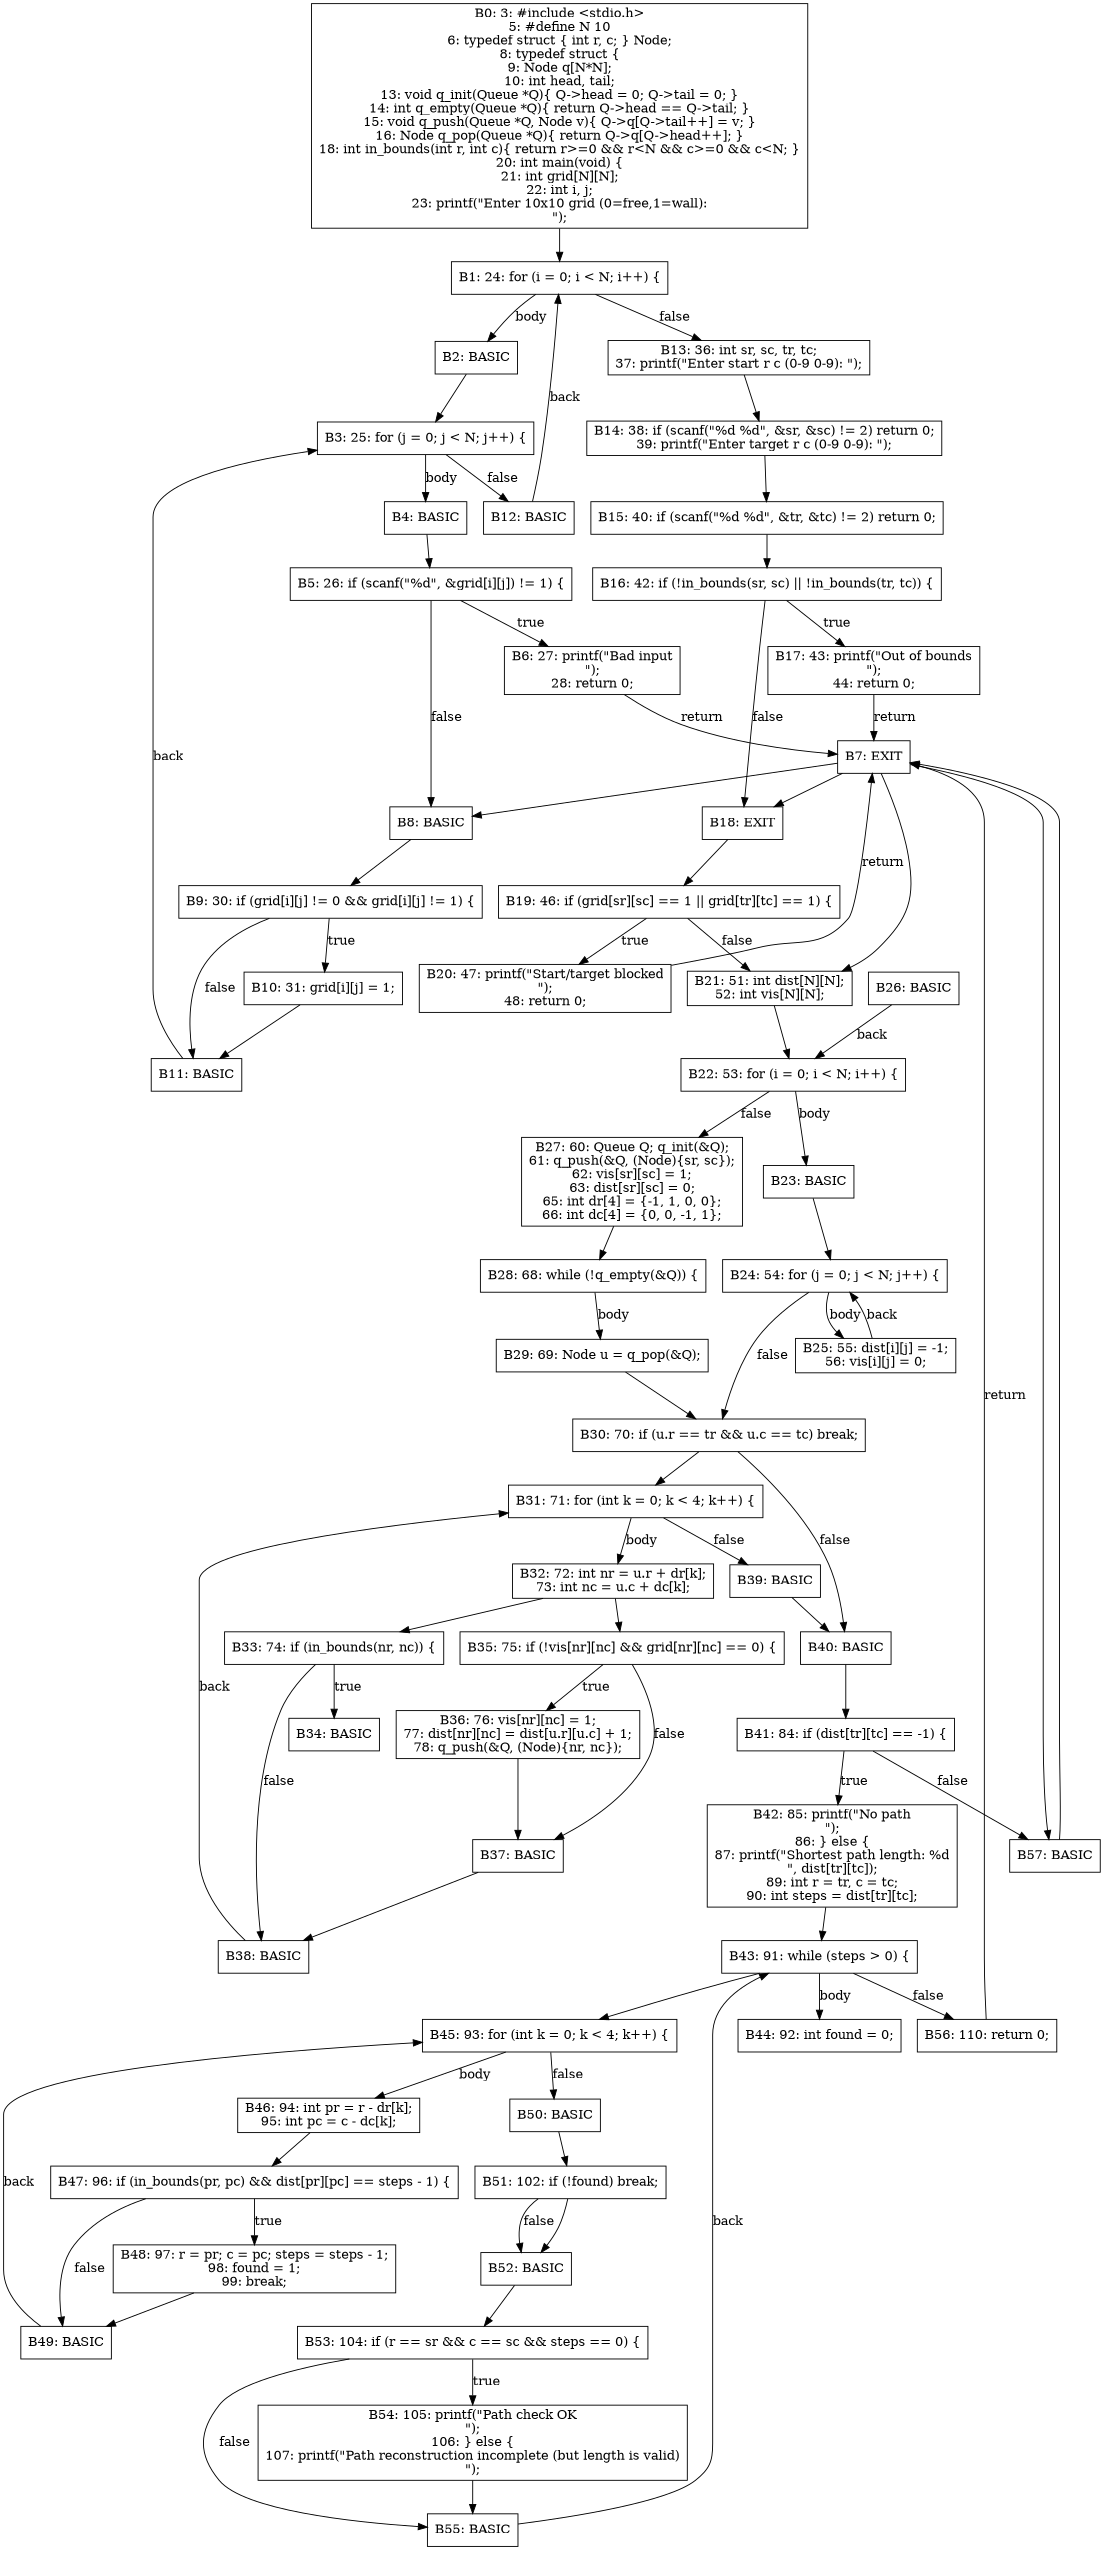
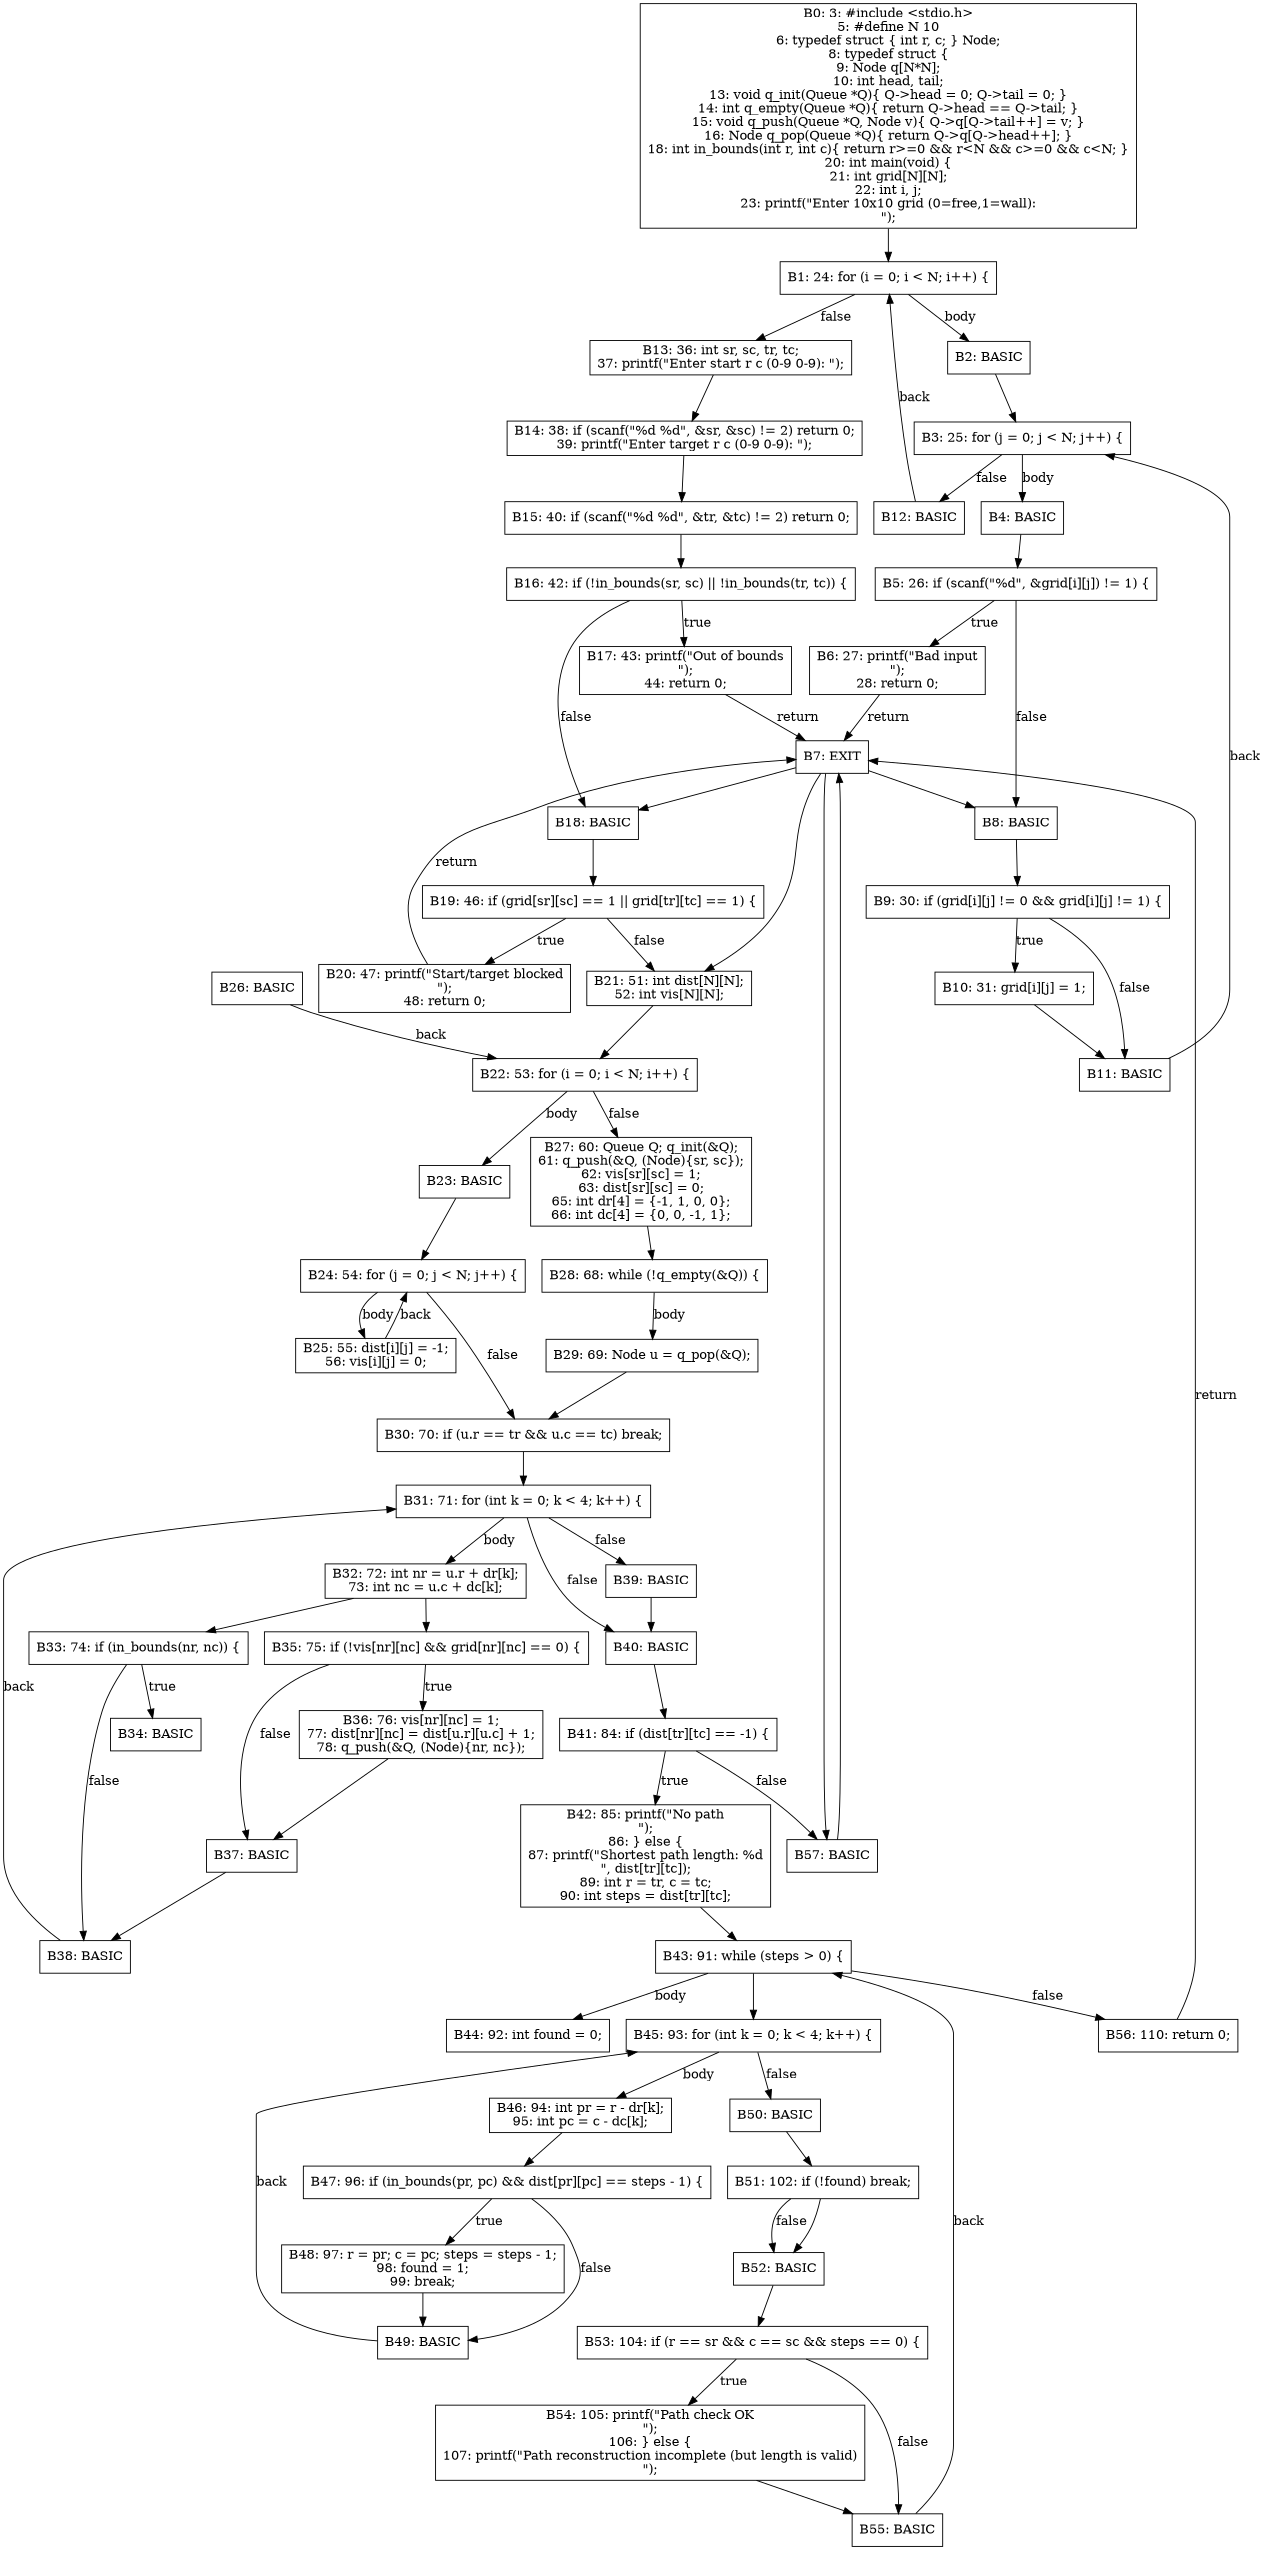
node "B18: EXIT": label "B18: EXIT" -> "B18: BASIC"
edge "B30: 70: if (u.r == tr && u.c == tc) break;" -> "B40: BASIC": now "B31: 71: for (int k = 0; k < 4; k++) {" -> "B40: BASIC"
